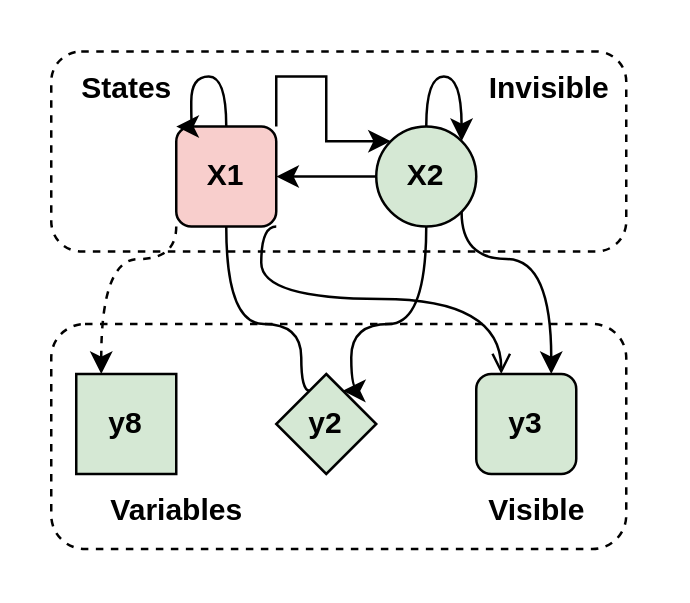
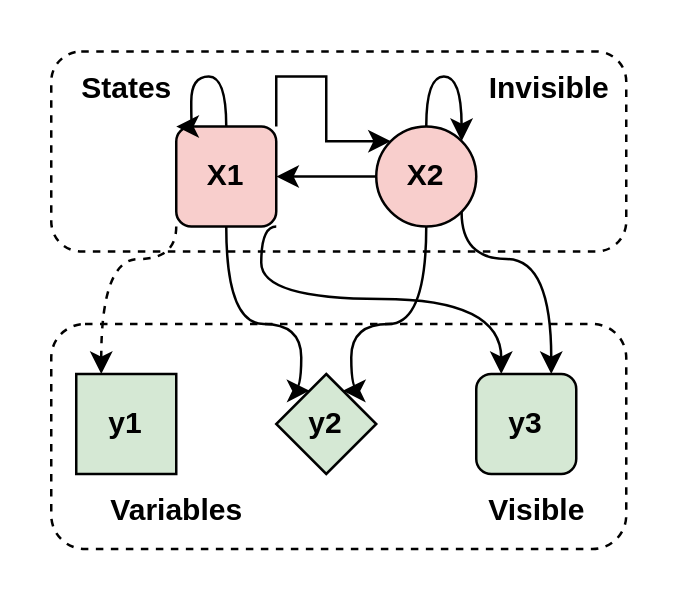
node "X2": fillcolor #d5e8d4 -> #f8cecc
edge "X1" -> "y3": arrowhead open -> classic
edge "X1" -- "y2": arrowhead none -> classic
node "y8": label "y8" -> "y1"
